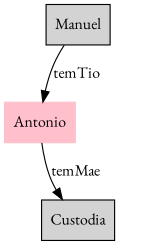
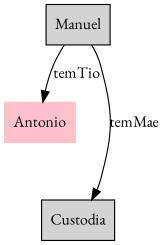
edge "Antonio" -> "Custodia": now "Manuel" -> "Custodia"
